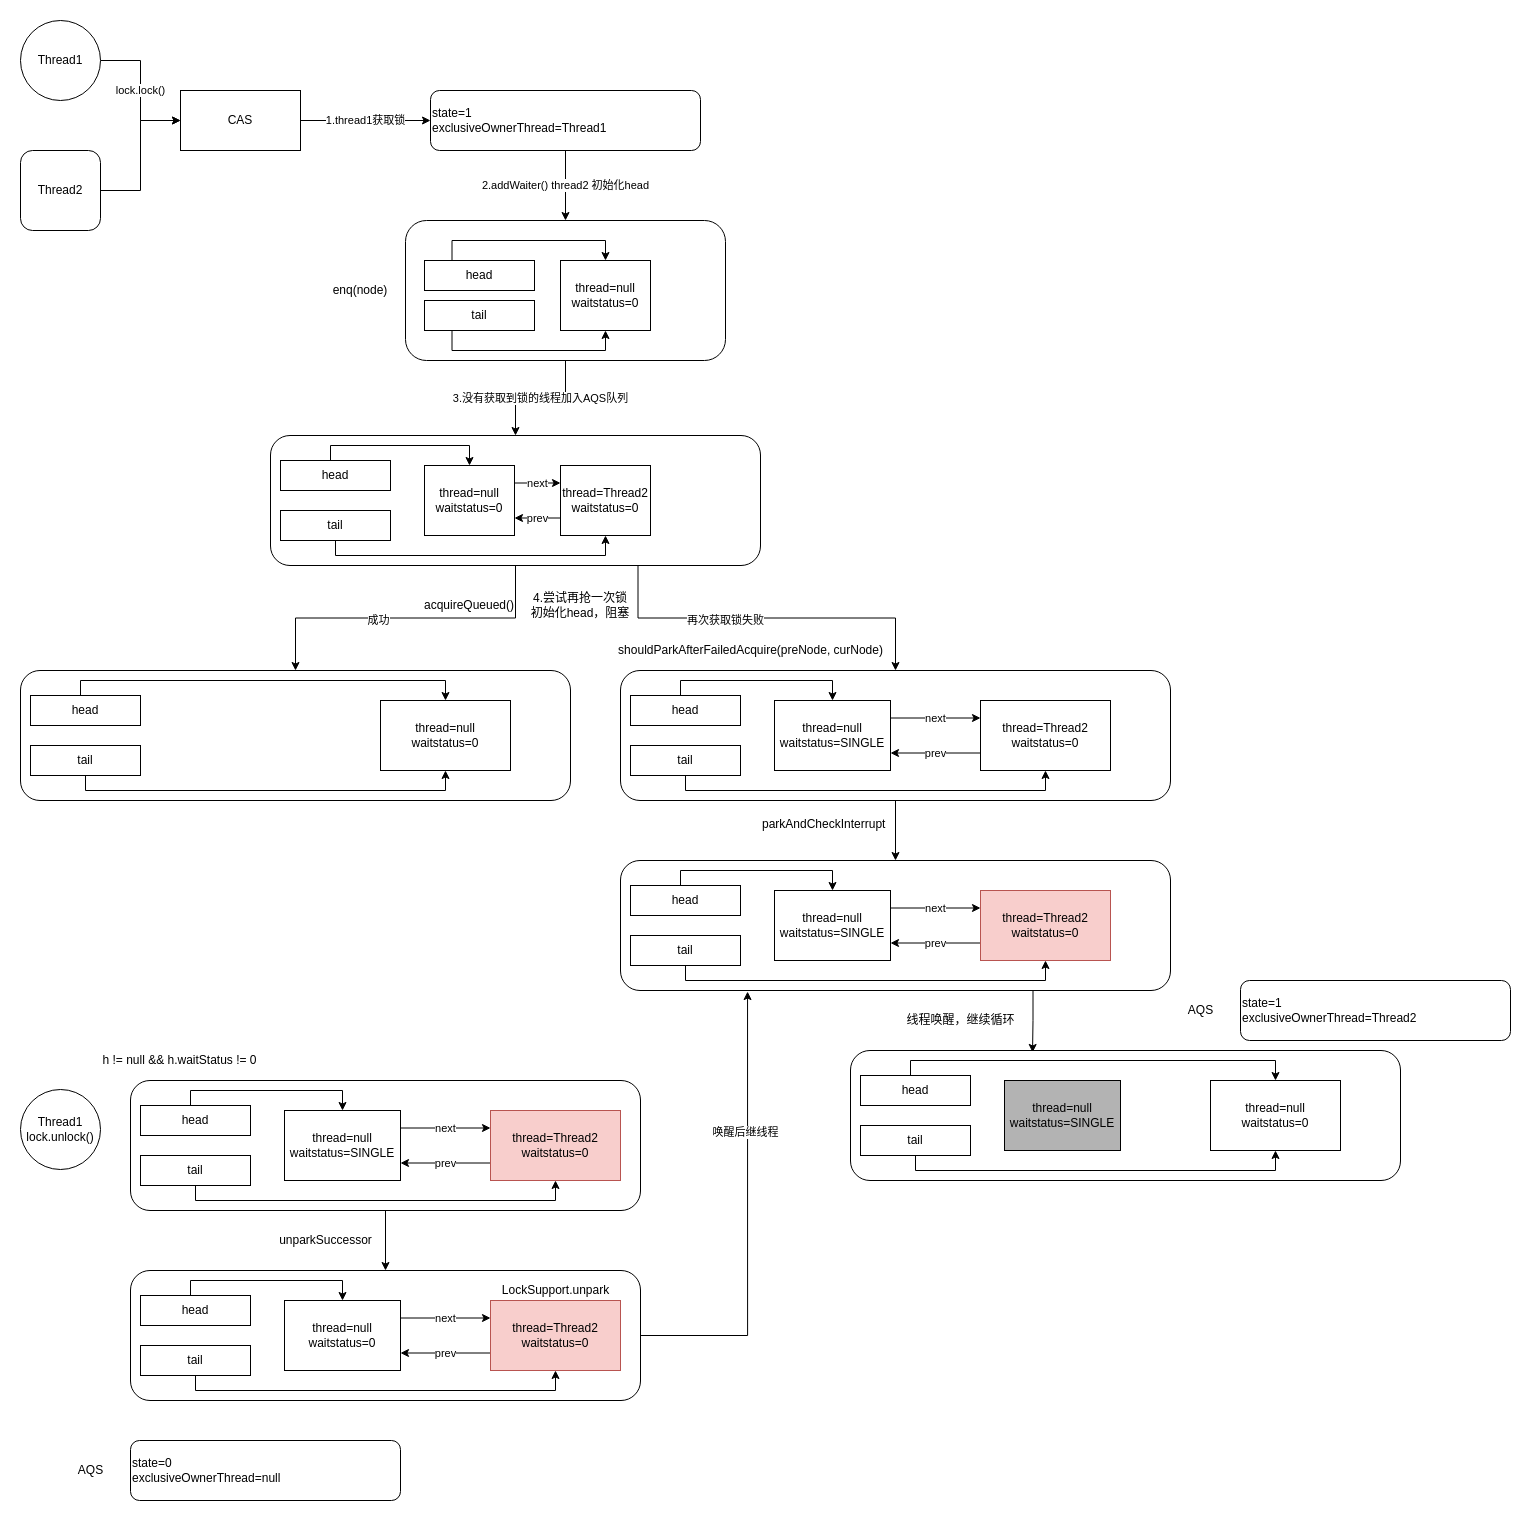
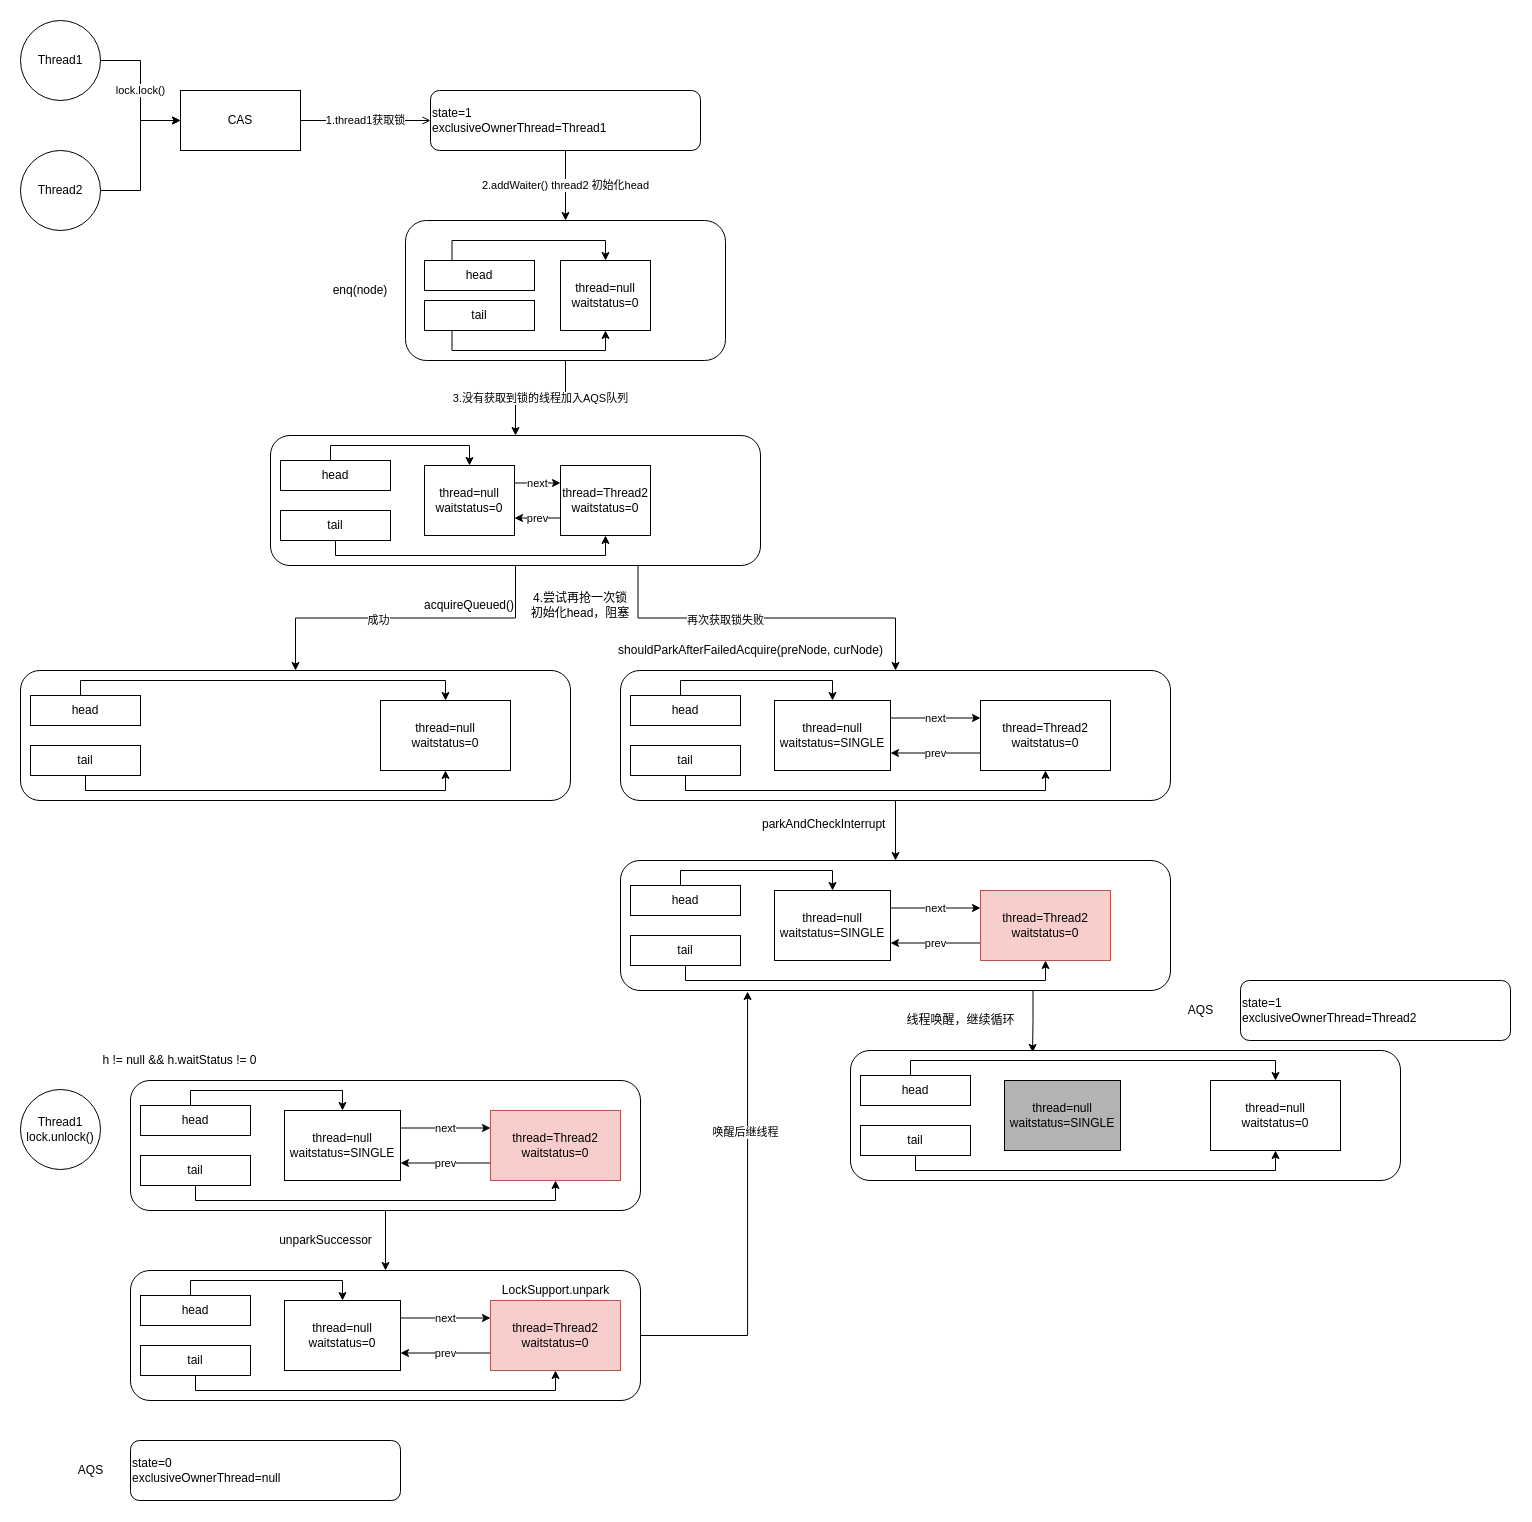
edge "CAS" -> "state=1 exclusiveOwnerThread=Thread1": arrowhead classic -> open
node "Thread2": shape rounded rectangle -> ellipse
